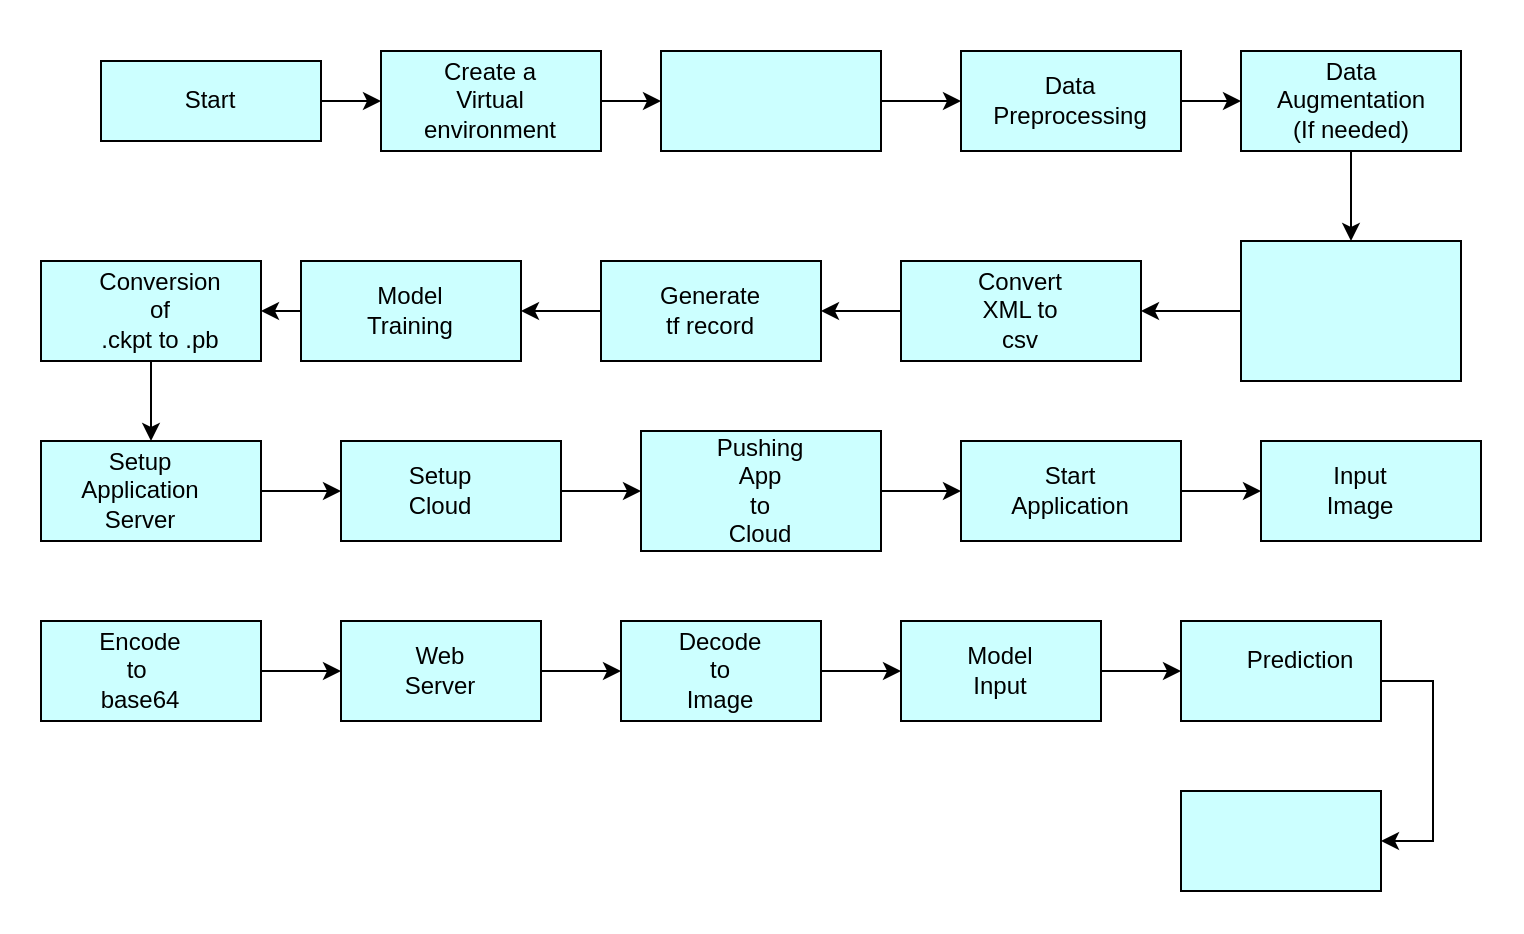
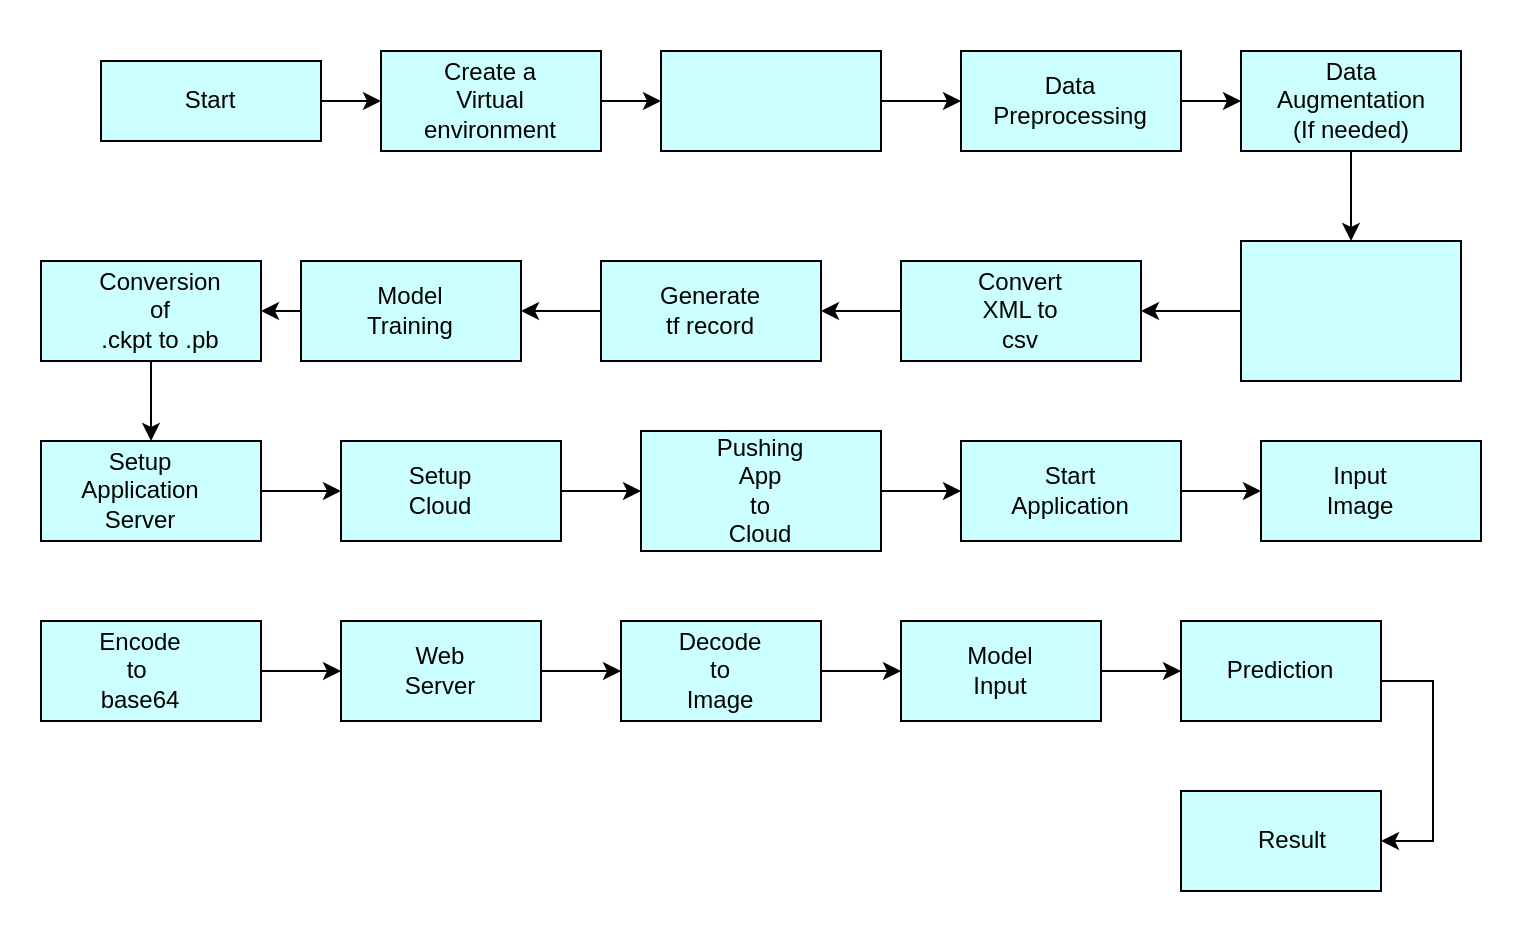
node "Prediction": moved (1301, 661) -> (1281, 671)
node "Result": added
